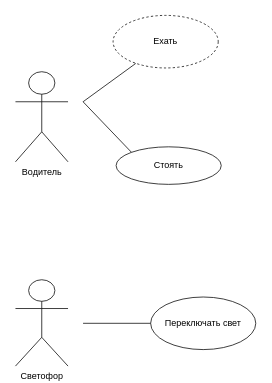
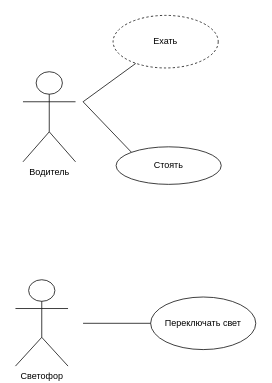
node "Водитель": moved (42, 117) -> (49, 117)
